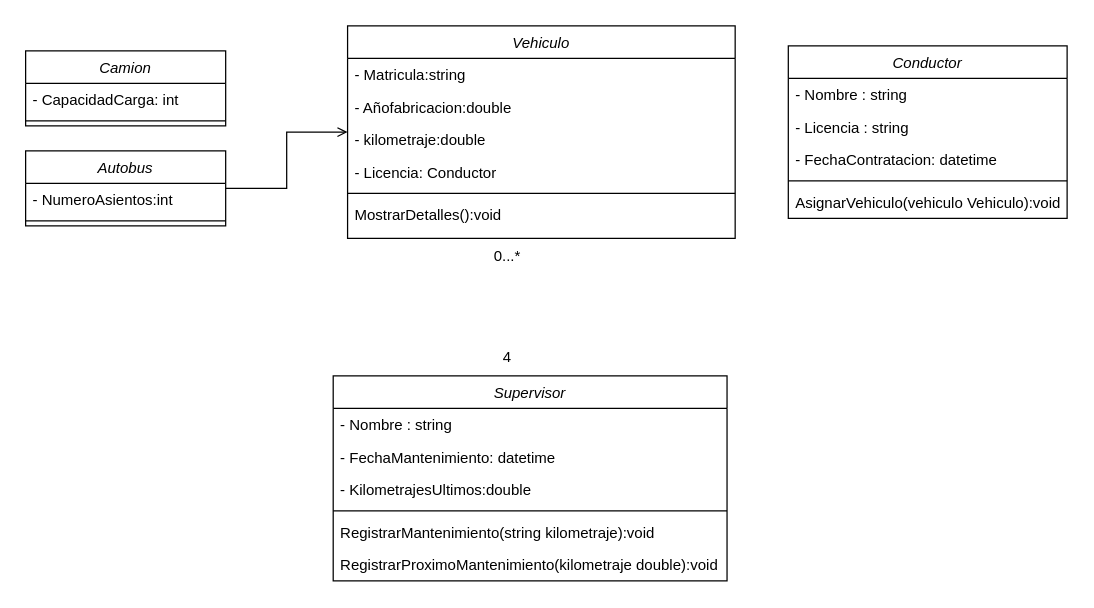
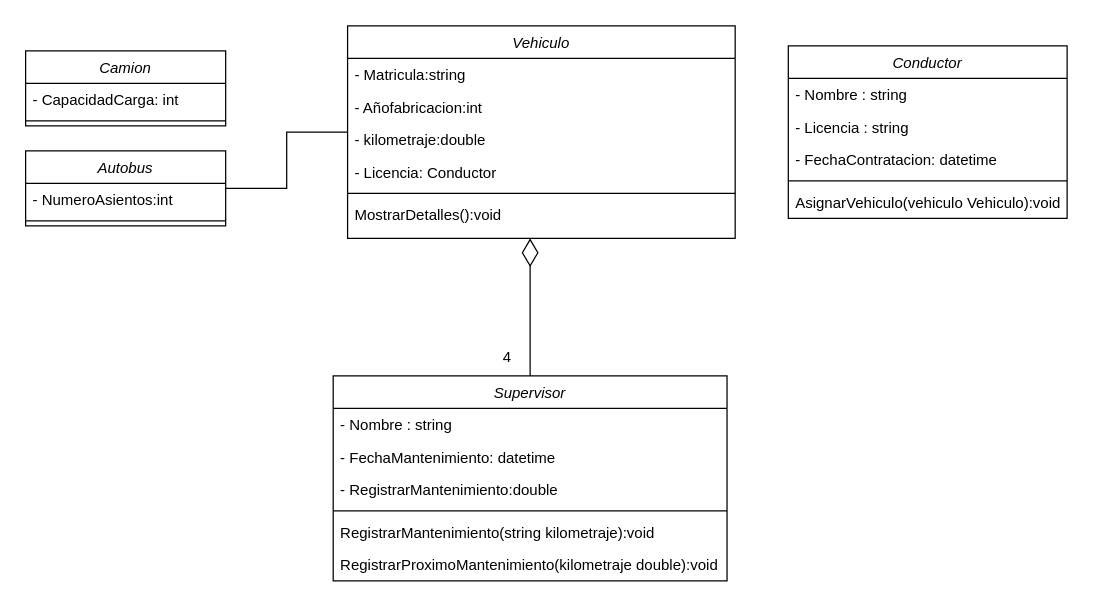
node "- Añofabricacion:double": label "- Añofabricacion:double" -> "- Añofabricacion:int"
edge "Autobus" -> "Vehiculo": arrowhead open -> none
node "0...*": removed
edge "Supervisor" -> "Vehiculo": added
node "- KilometrajesUltimos:double": label "- KilometrajesUltimos:double" -> "- RegistrarMantenimiento:double"
